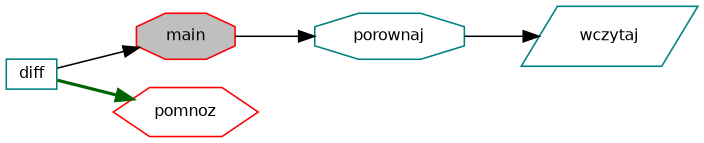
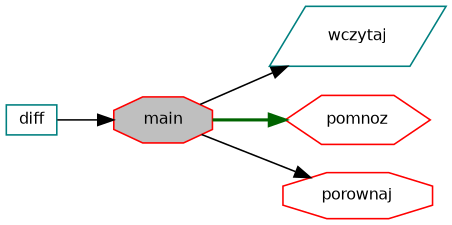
node "porownaj": color teal -> red
edge "porownaj" -> "wczytaj": now "main" -> "wczytaj"
edge "diff" -> "pomnoz": now "main" -> "pomnoz"
